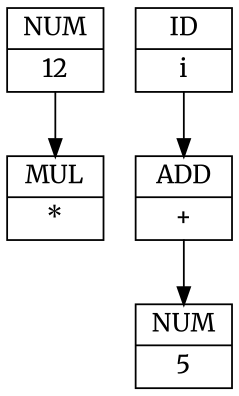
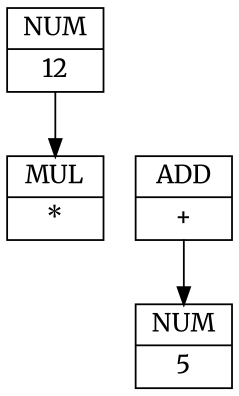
node "ID": removed
